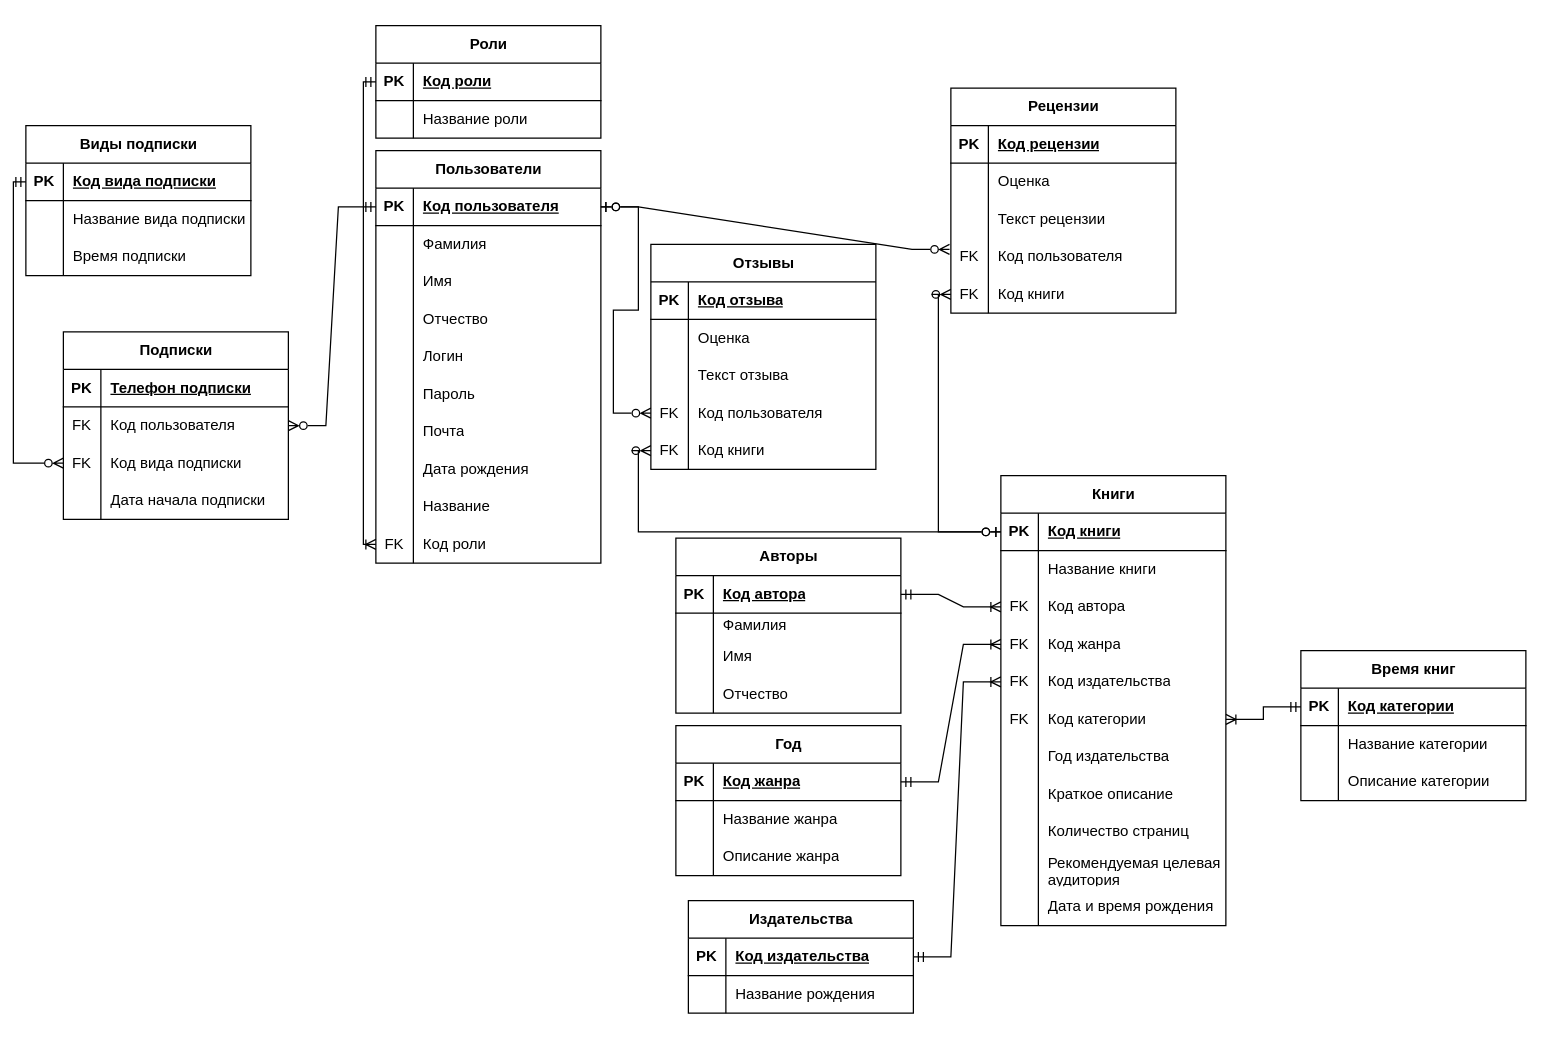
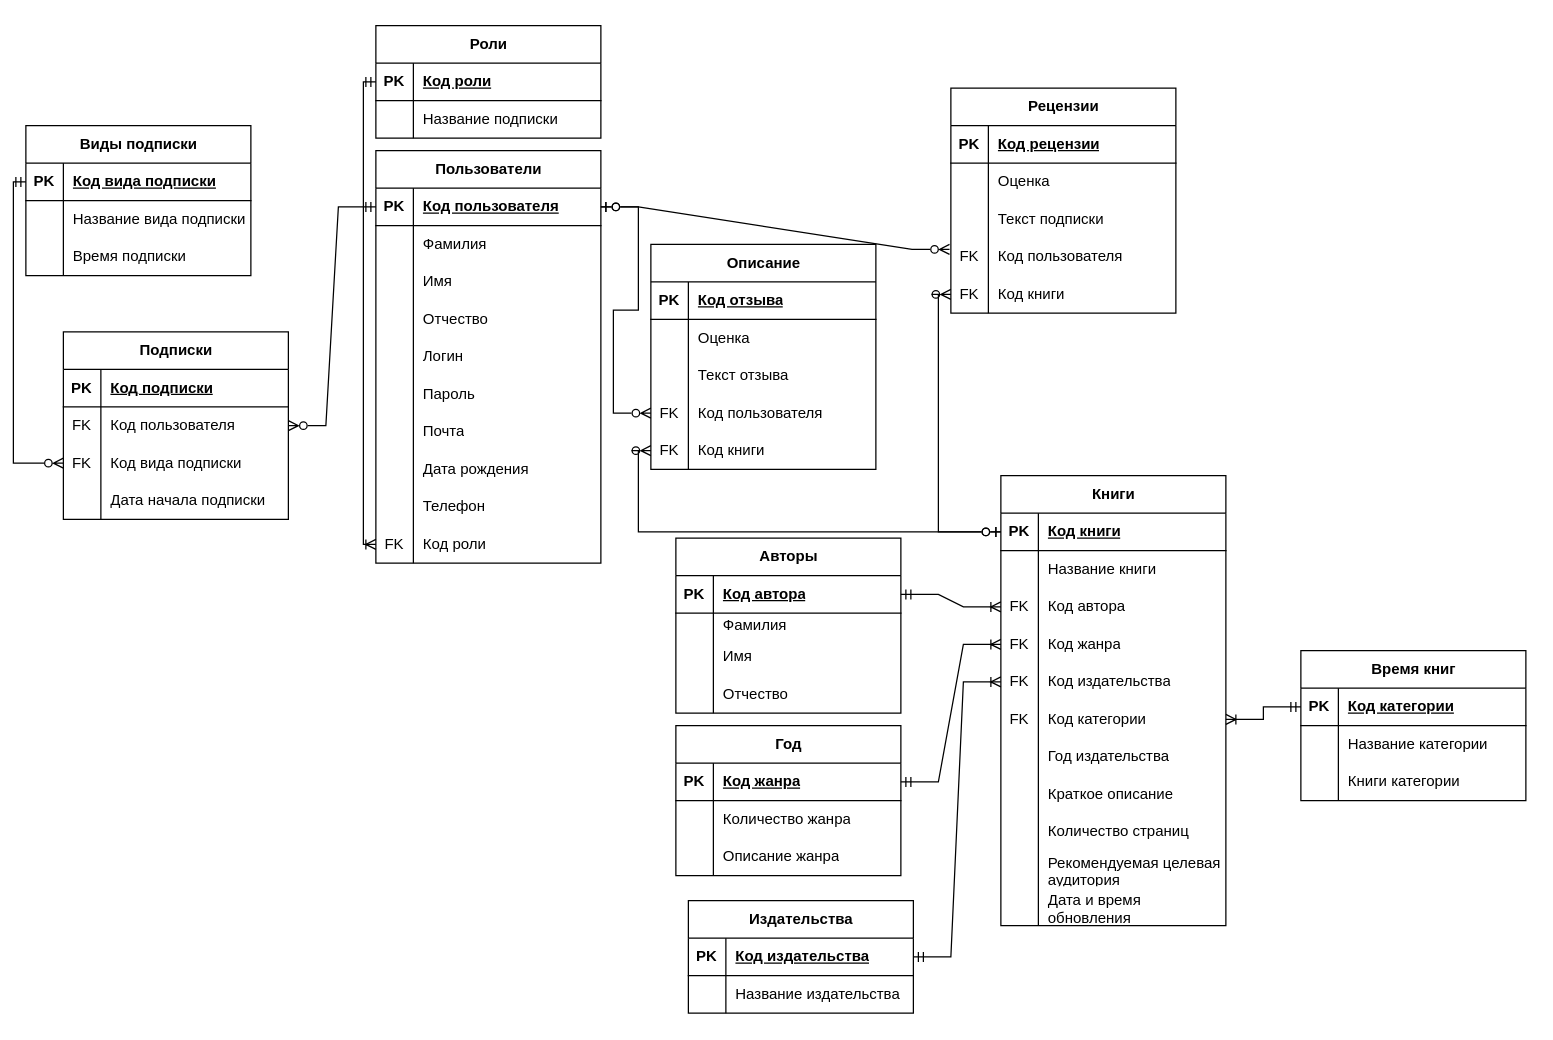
node "Название роли": label "Название роли" -> "Название подписки"
node "Текст рецензии": label "Текст рецензии" -> "Текст подписки"
node "Отзывы": label "Отзывы" -> "Описание"
node "Телефон подписки": label "Телефон подписки" -> "Код подписки"
node "Название": label "Название" -> "Телефон"
node "Описание категории": label "Описание категории" -> "Книги категории"
node "Название жанра": label "Название жанра" -> "Количество жанра"
node "Дата и время рождения": label "Дата и время рождения" -> "Дата и время обновления"
node "Название рождения": label "Название рождения" -> "Название издательства"
